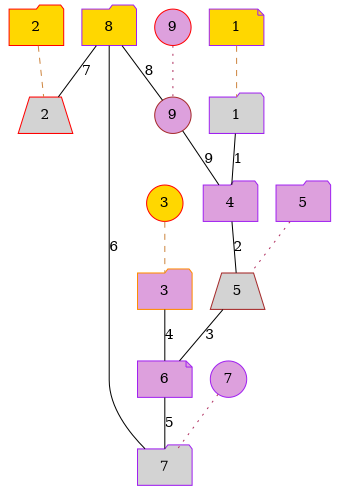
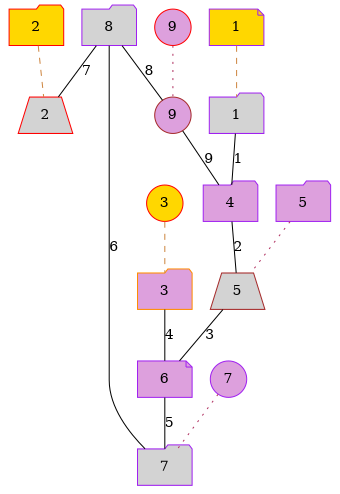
node "8": fillcolor gold -> lightgrey
